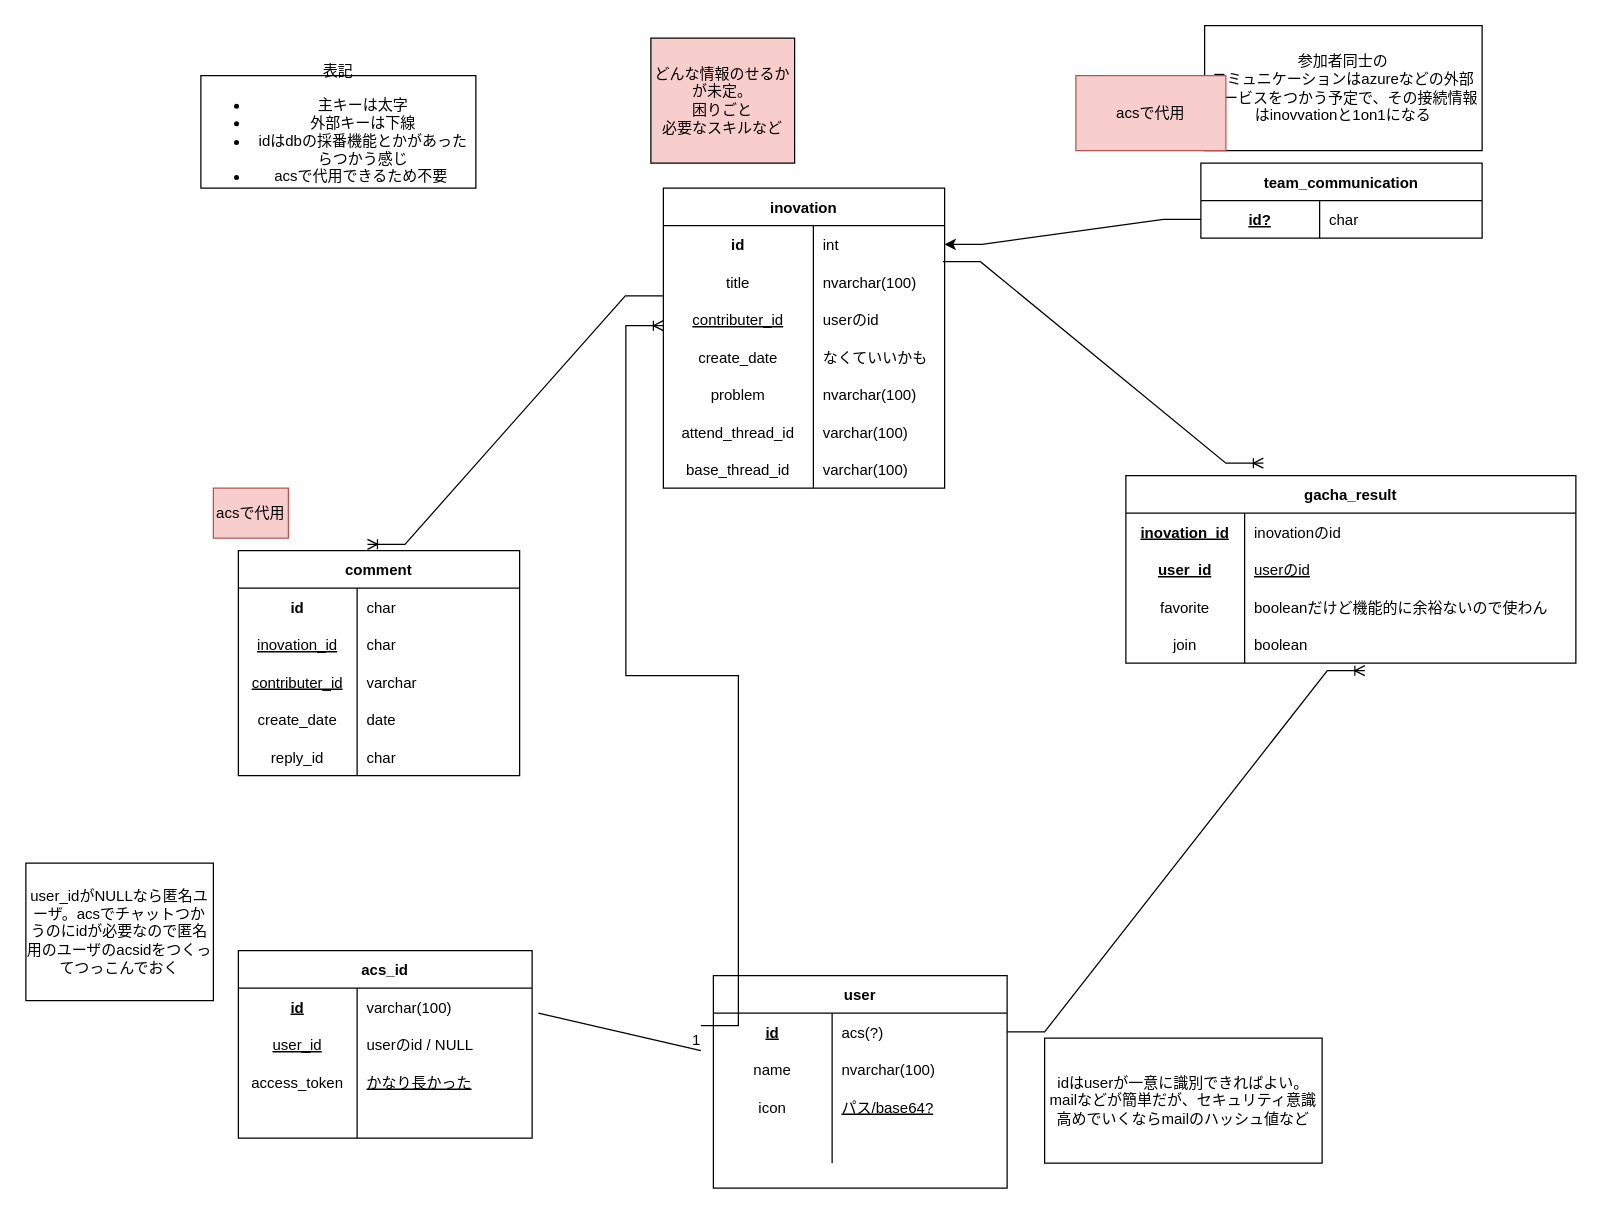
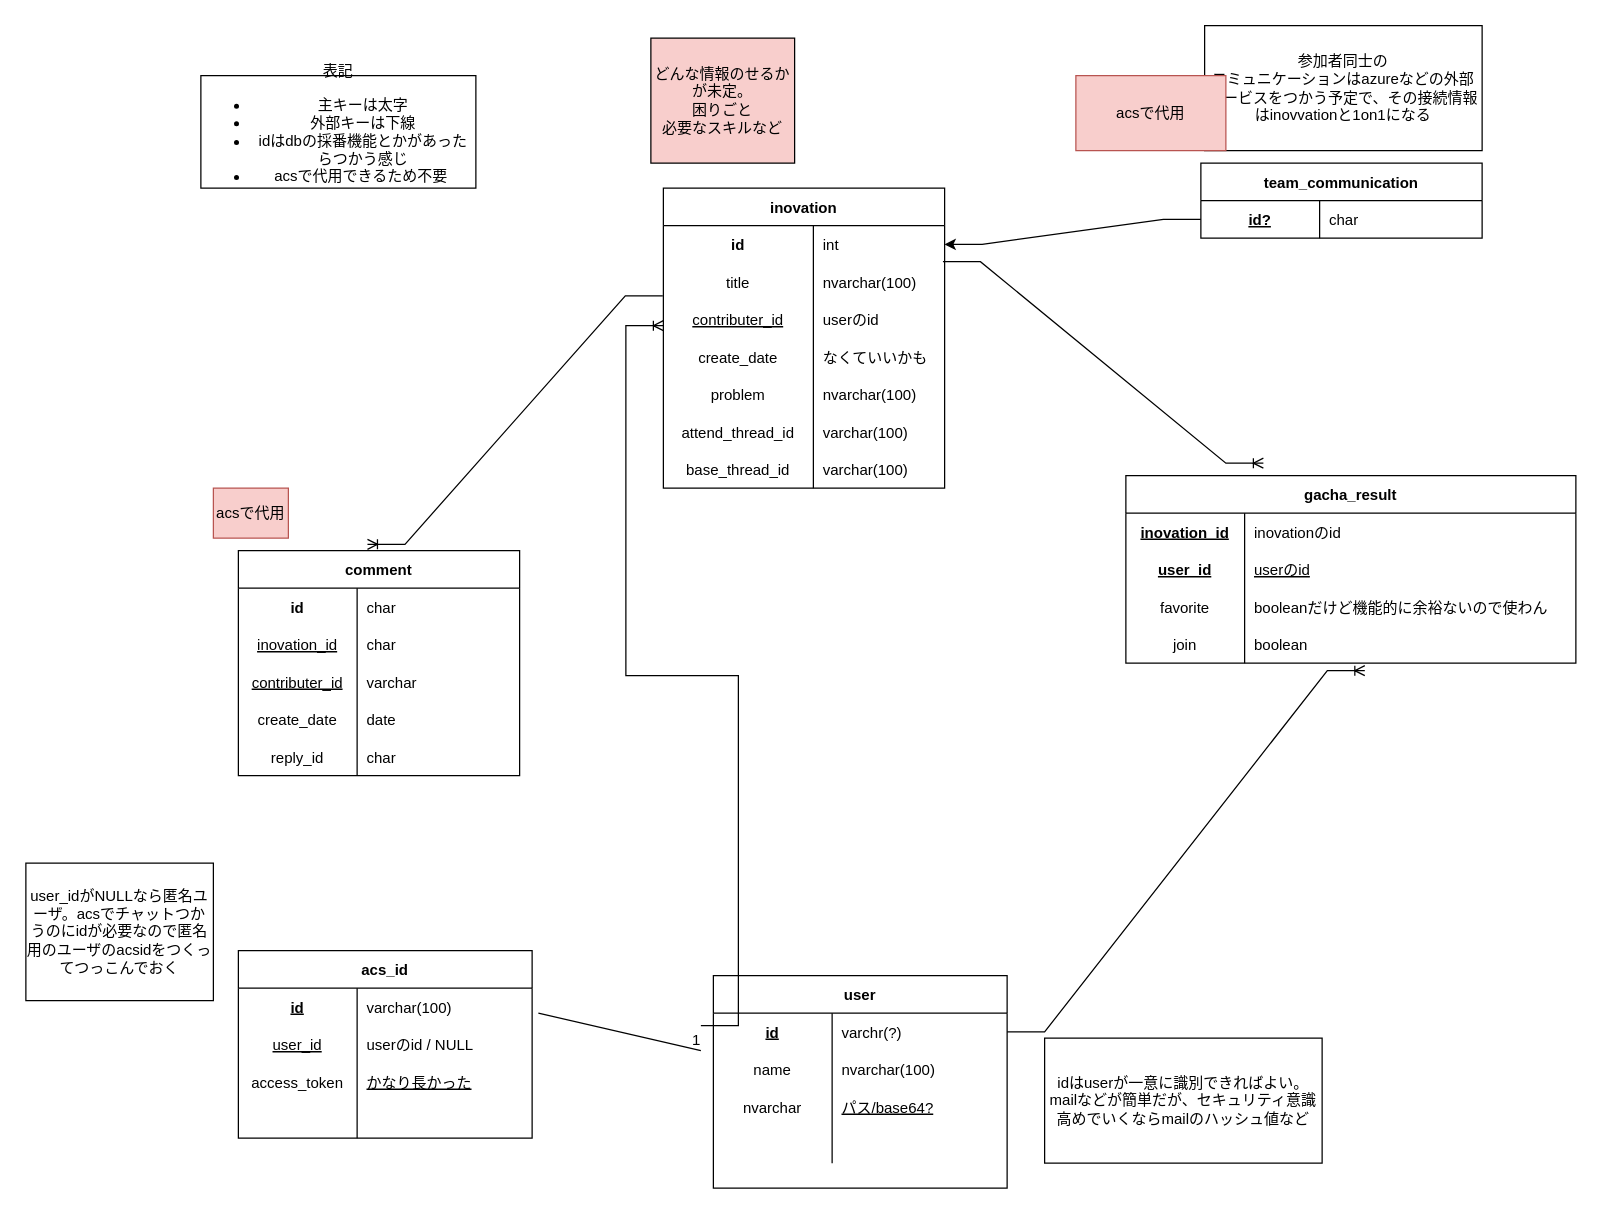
node "acs(?)": label "acs(?)" -> "varchr(?)"
node "icon": label "icon" -> "nvarchar"
